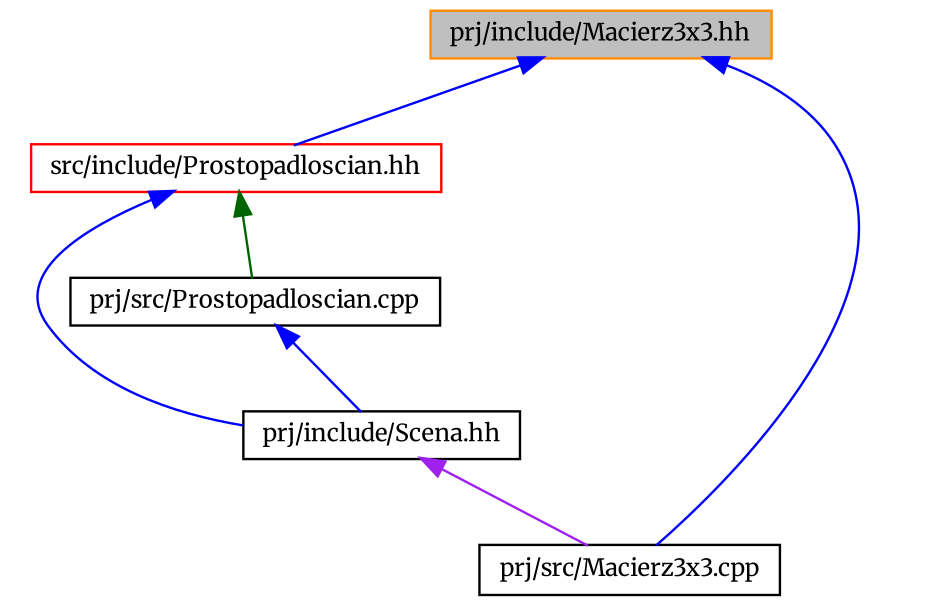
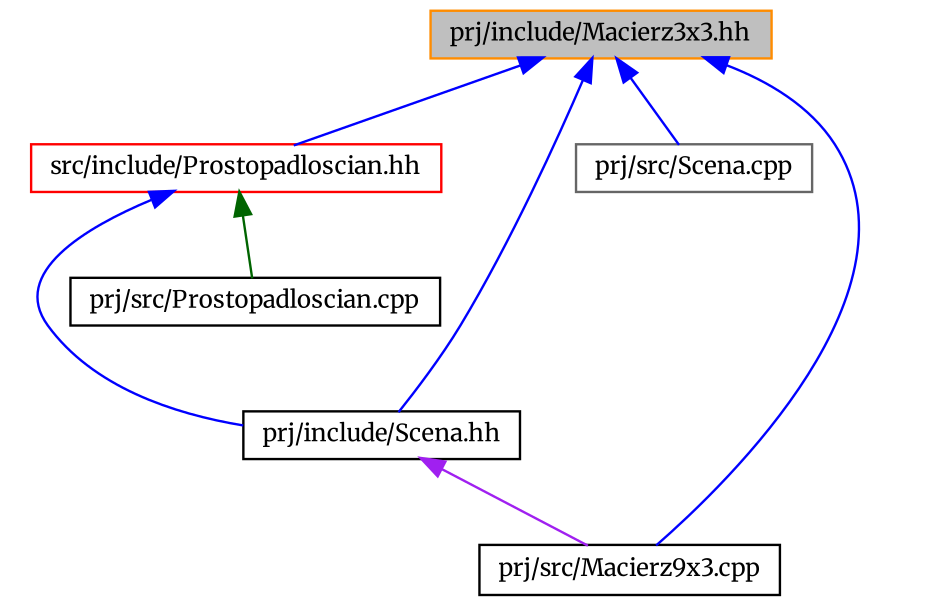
node "prj/src/Scena.cpp": added
edge "prj/include/Scena.hh" -> "prj/src/Prostopadloscian.cpp": now "prj/include/Scena.hh" -> "prj/include/Macierz3x3.hh"
node "prj/src/Macierz3x3.cpp": label "prj/src/Macierz3x3.cpp" -> "prj/src/Macierz9x3.cpp"
